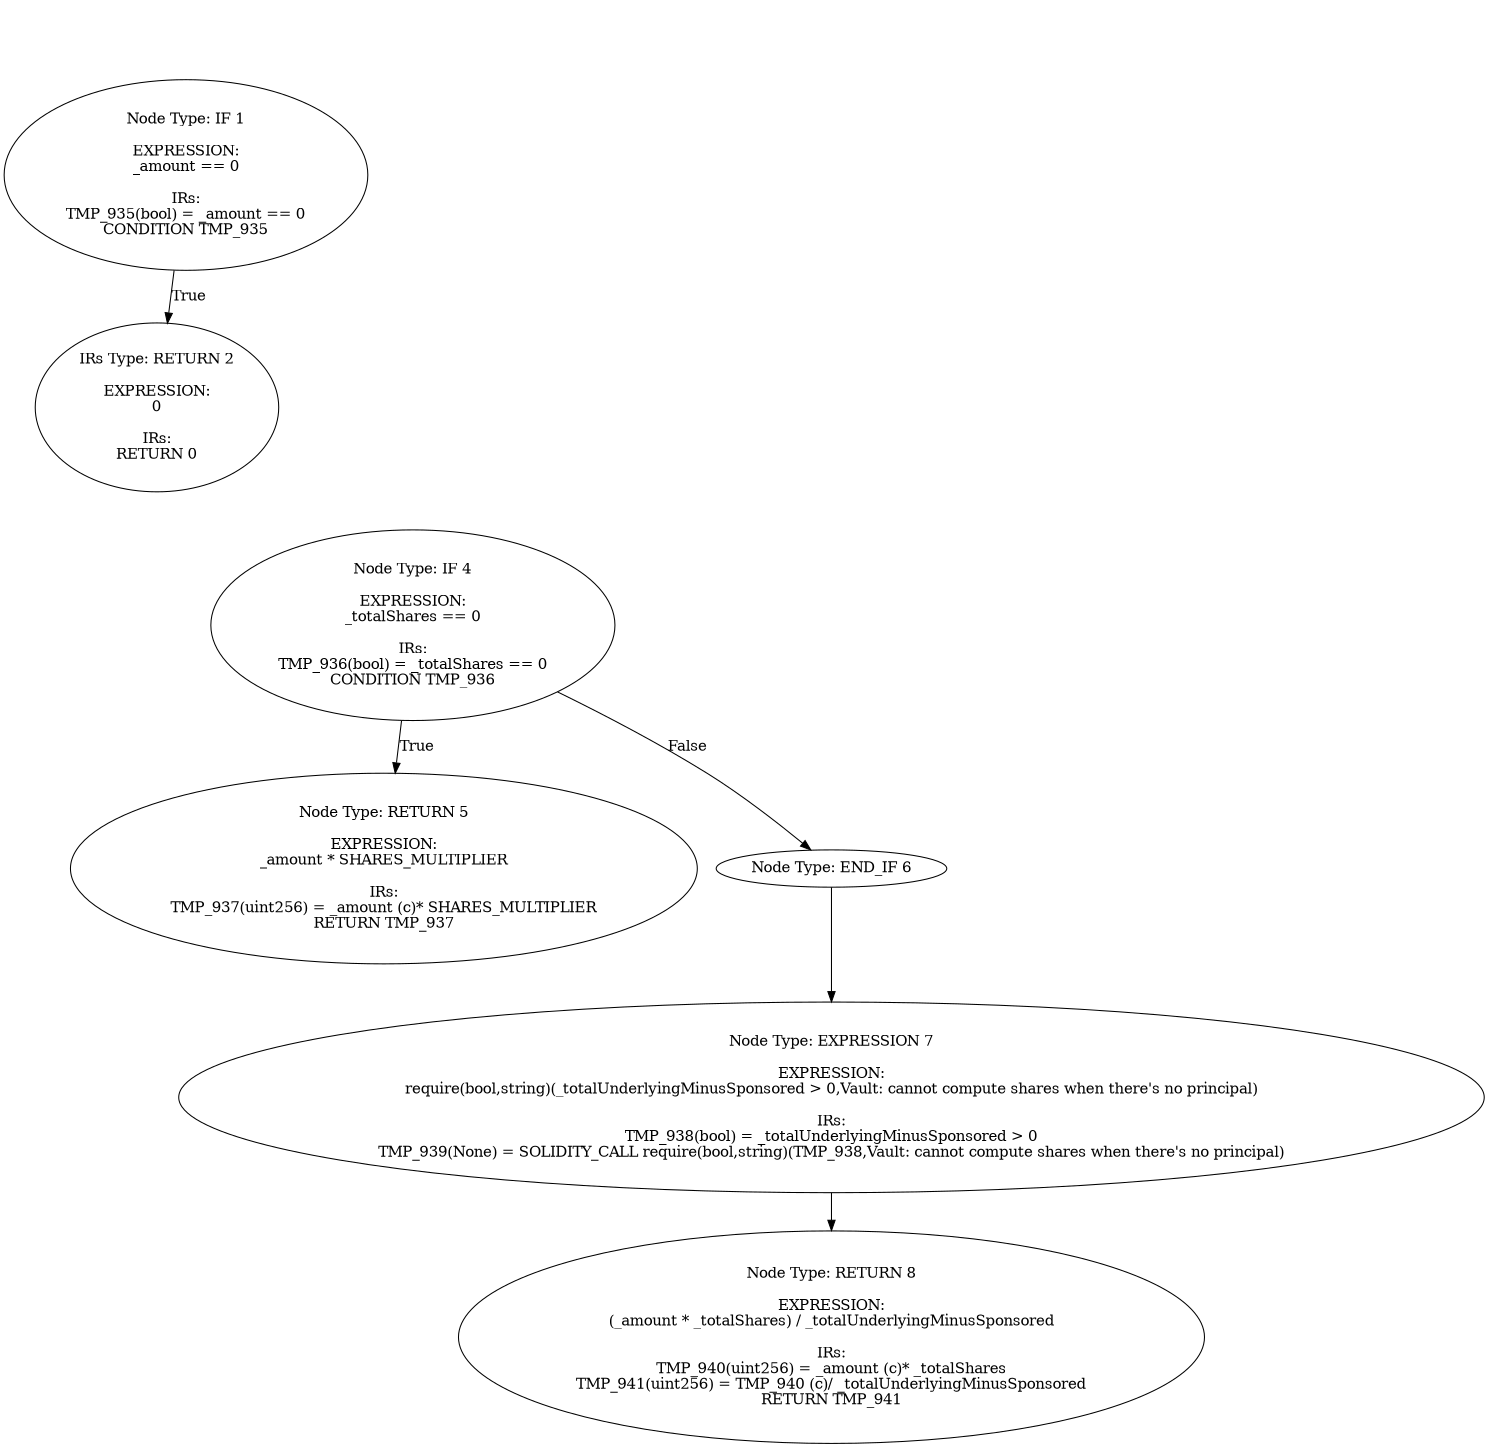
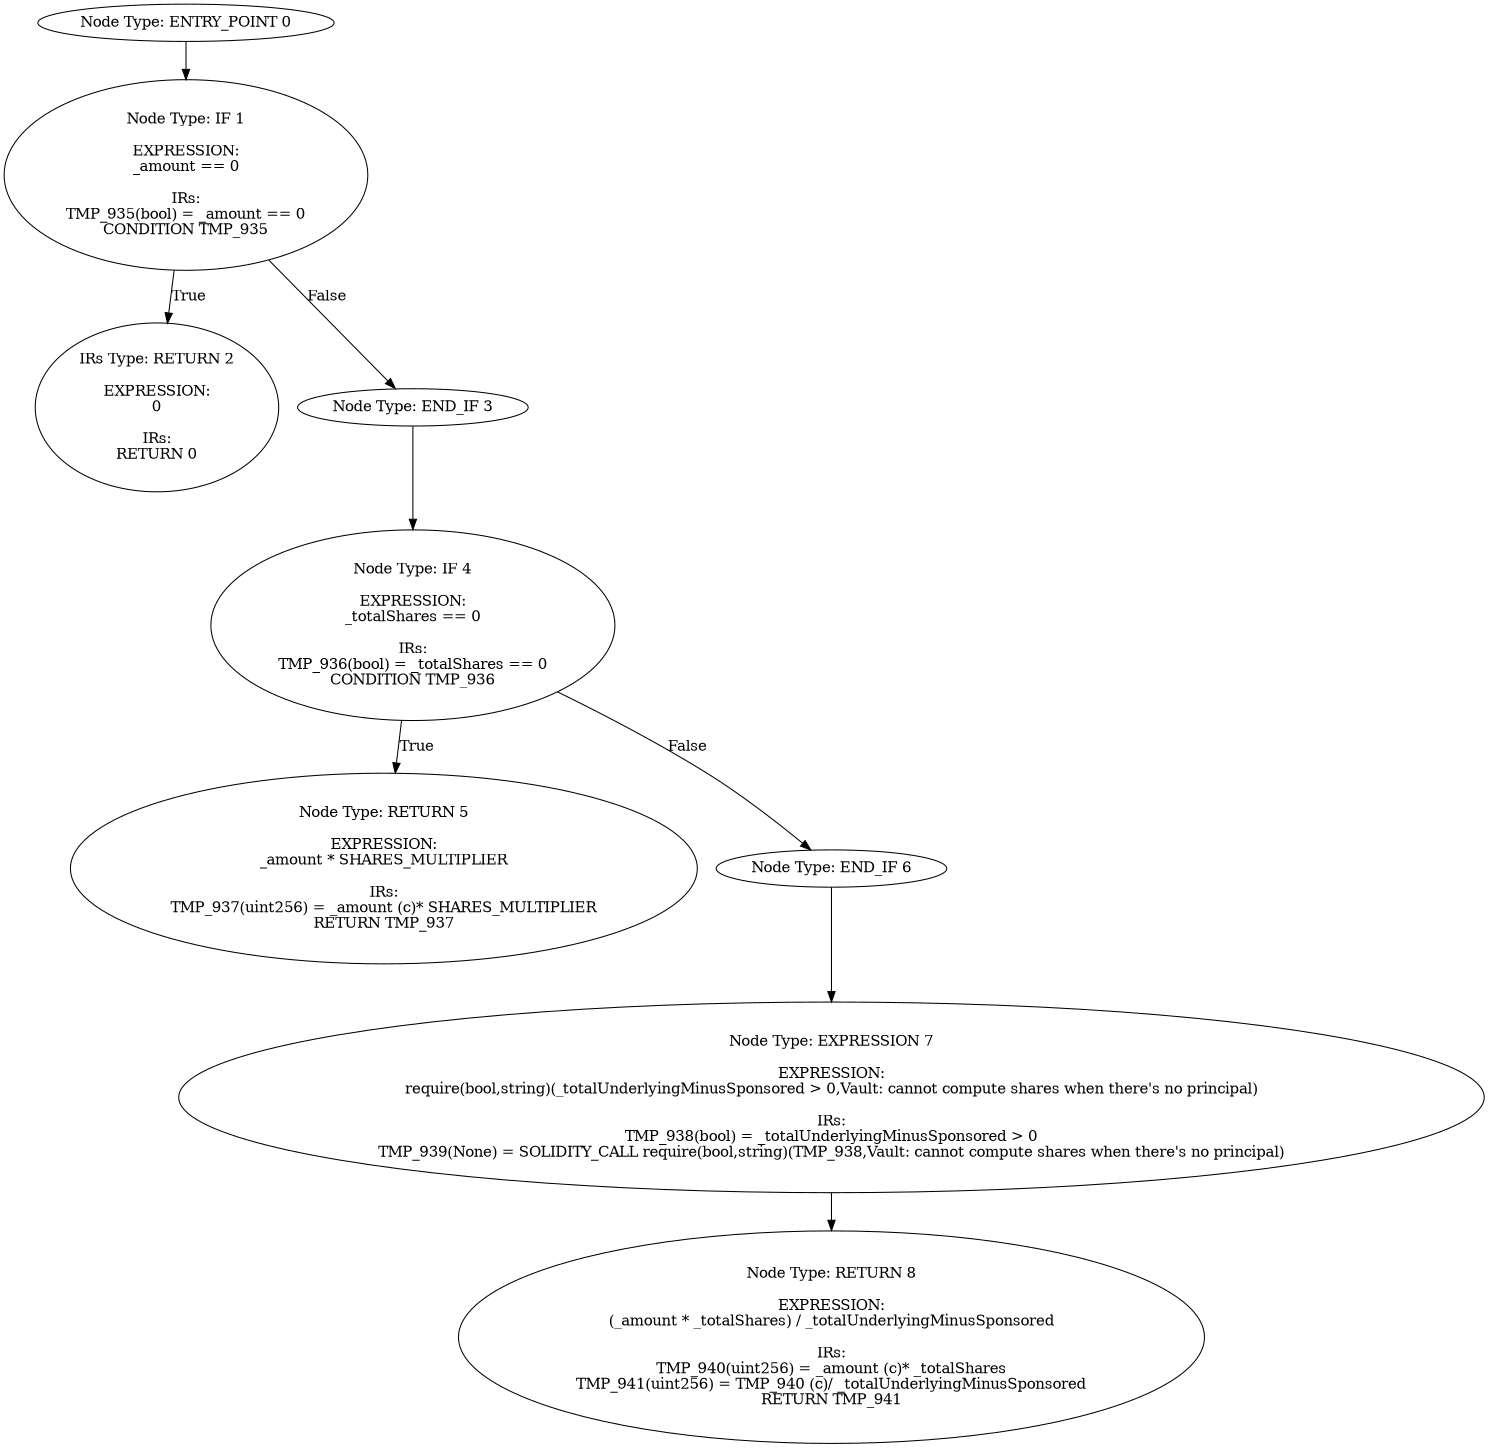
node "Node Type: ENTRY_POINT 0": added
node "Node Type: END_IF 3": added
